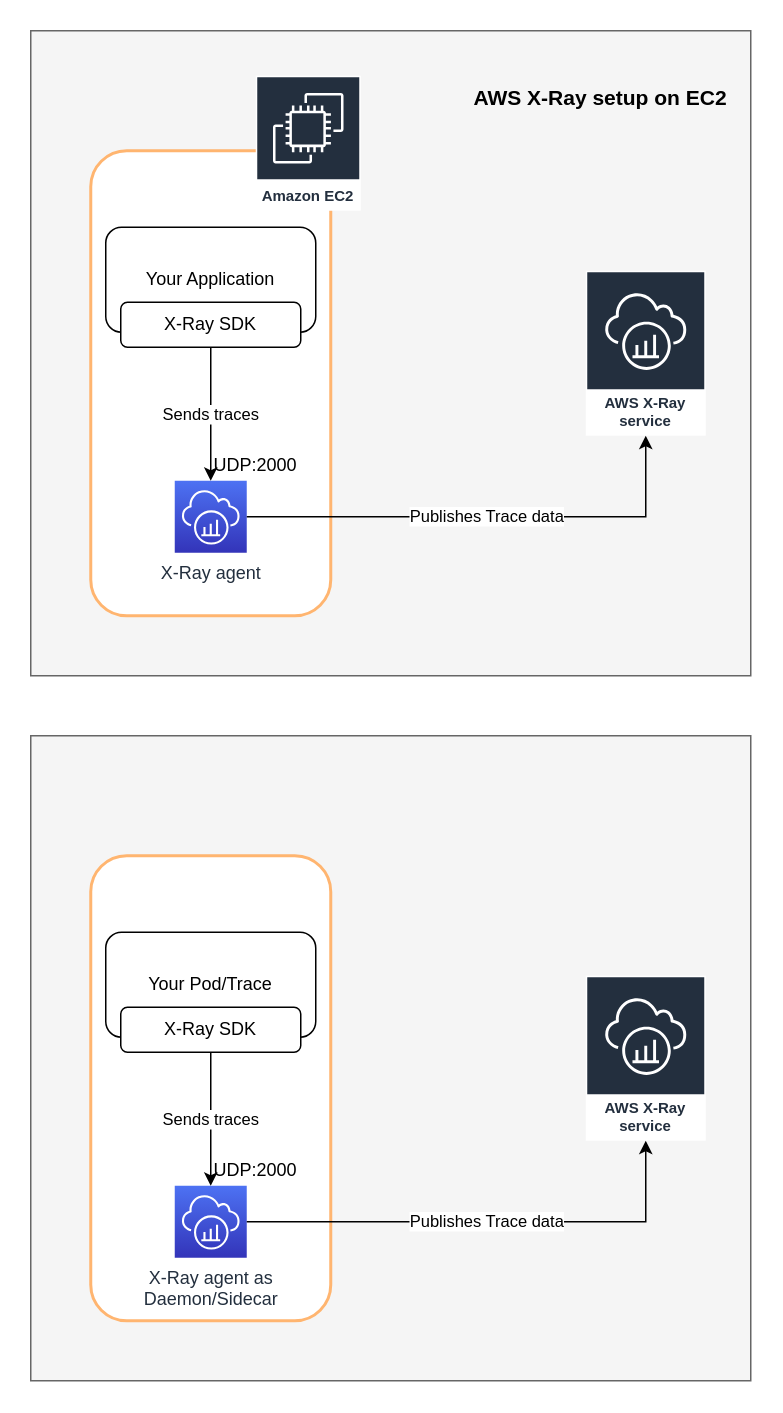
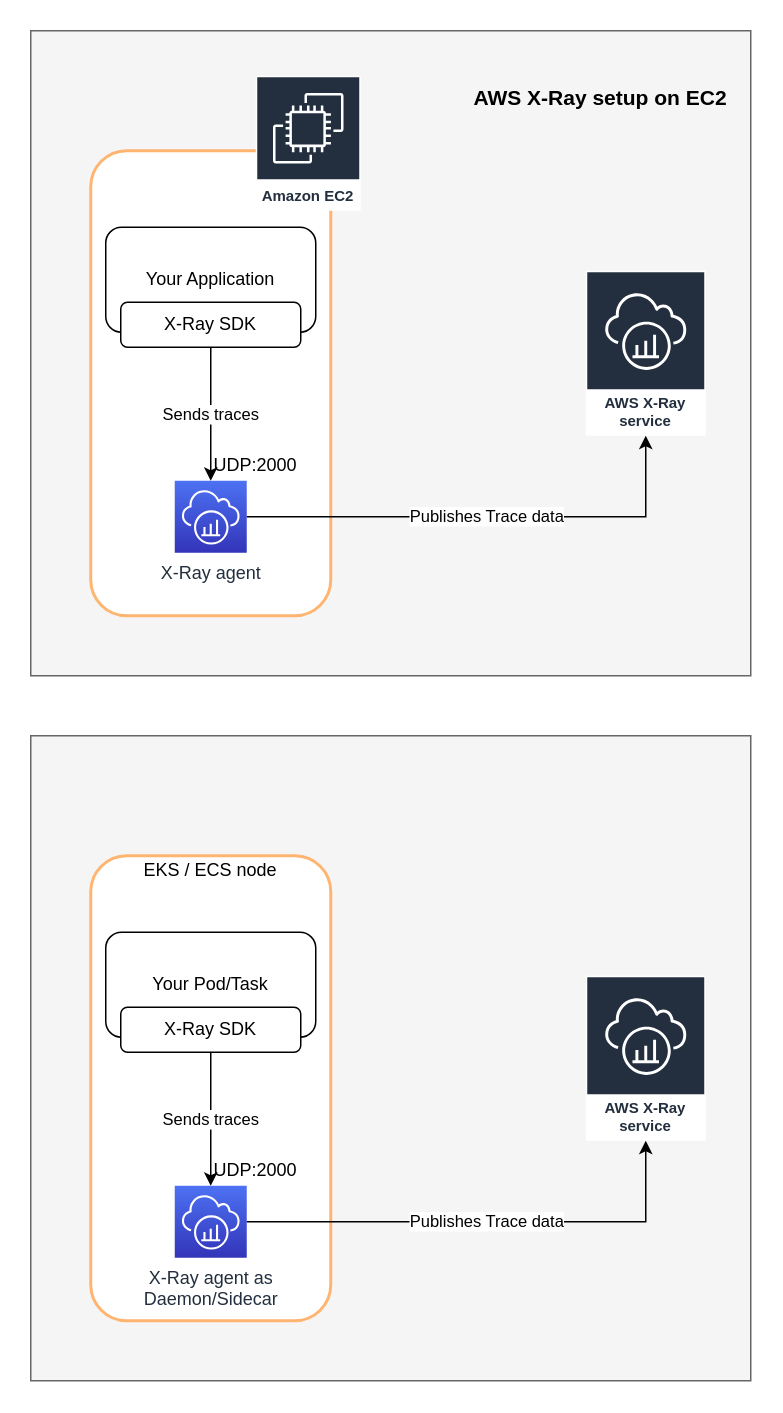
node "EKS / ECS node": added
node "Your Pod/Trace": label "Your Pod/Trace" -> "Your Pod/Task"
